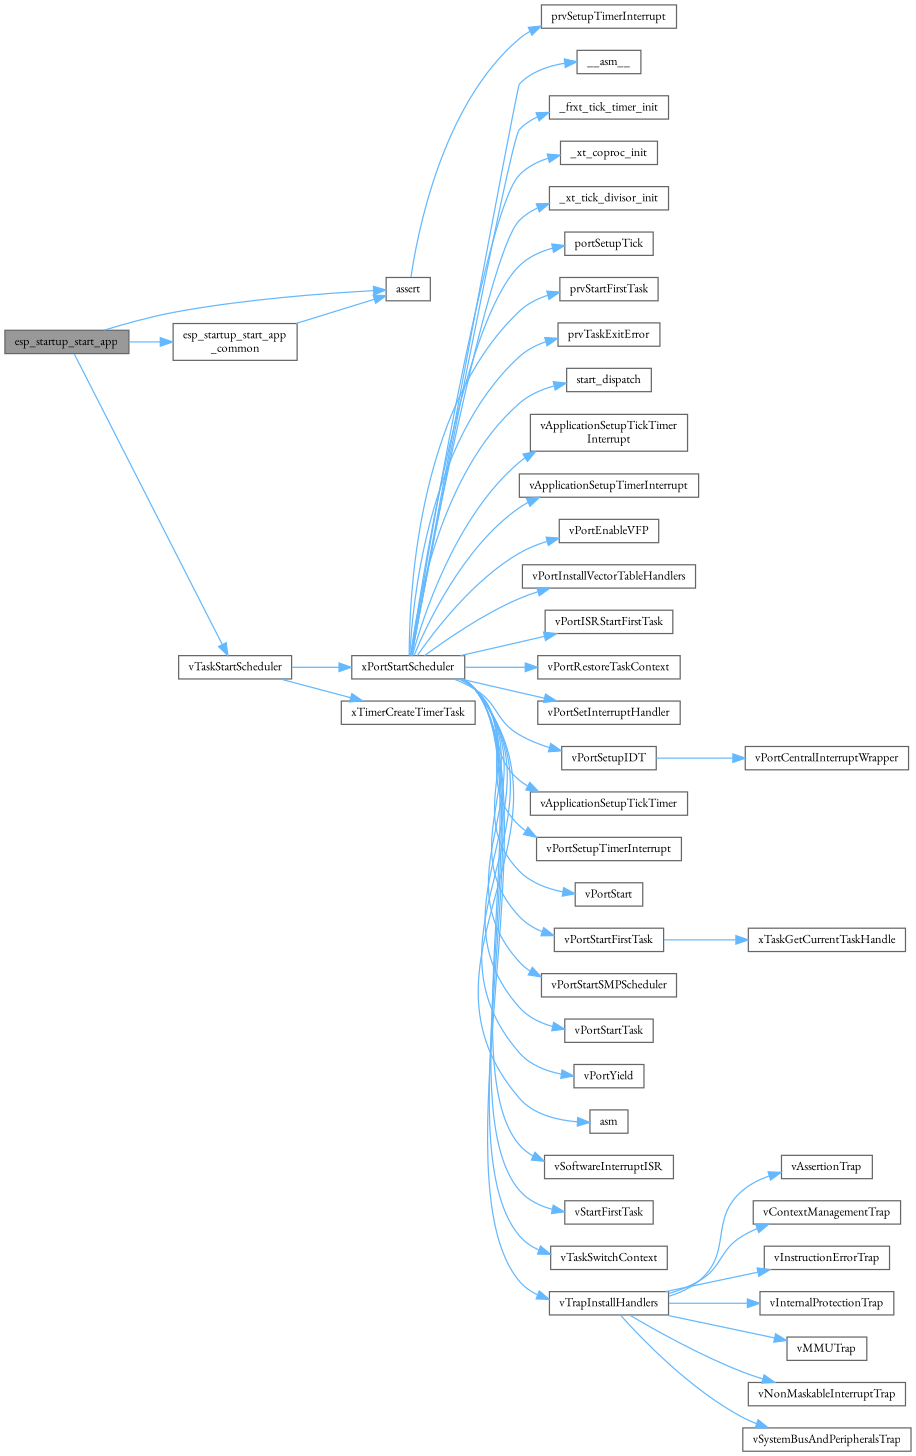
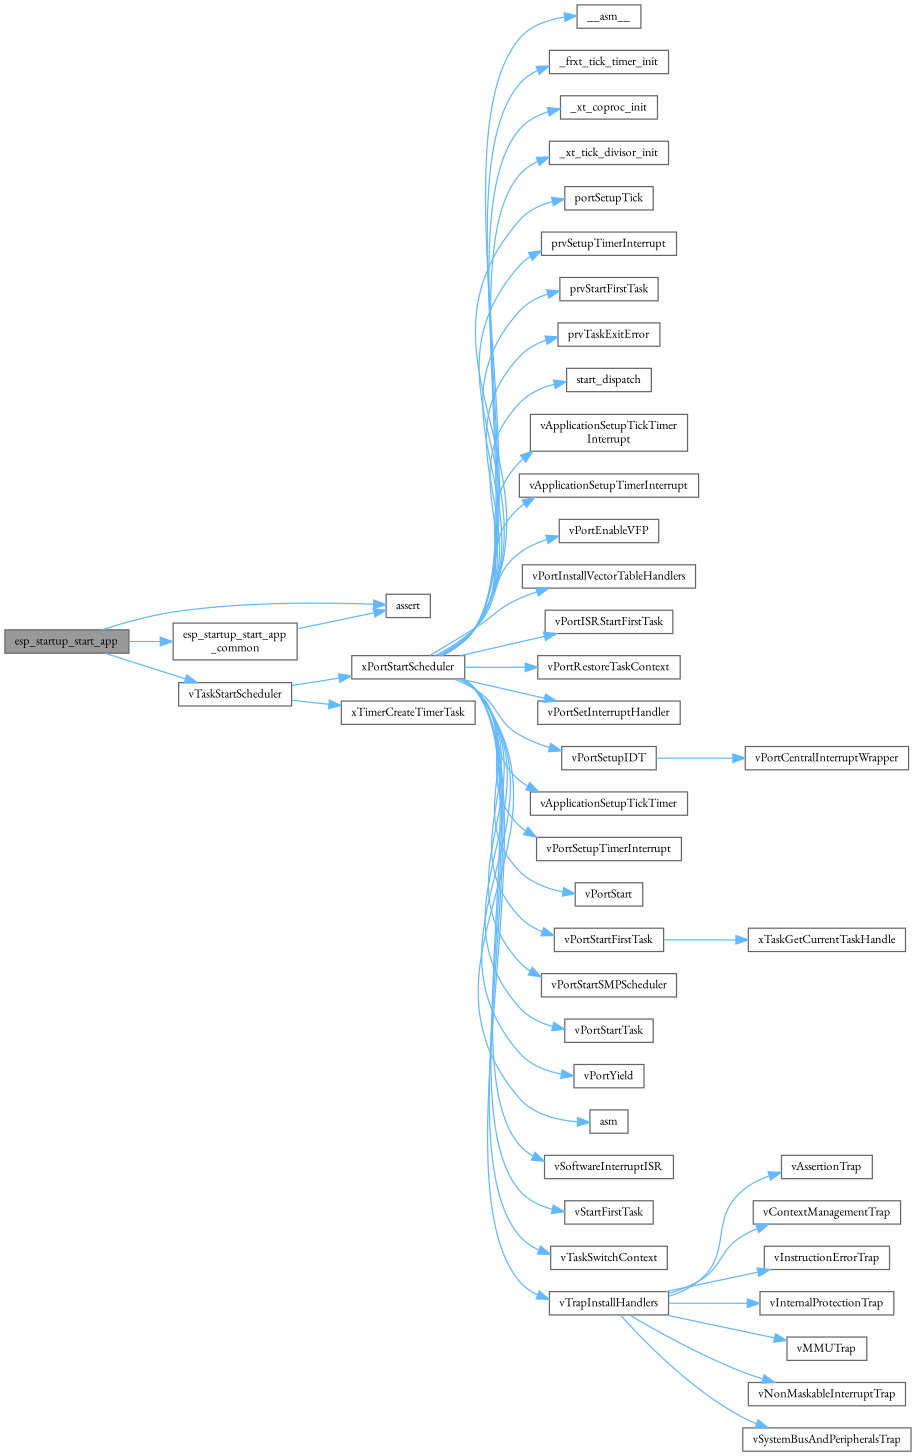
edge "assert" -> "prvSetupTimerInterrupt": now "xPortStartScheduler" -> "prvSetupTimerInterrupt"
